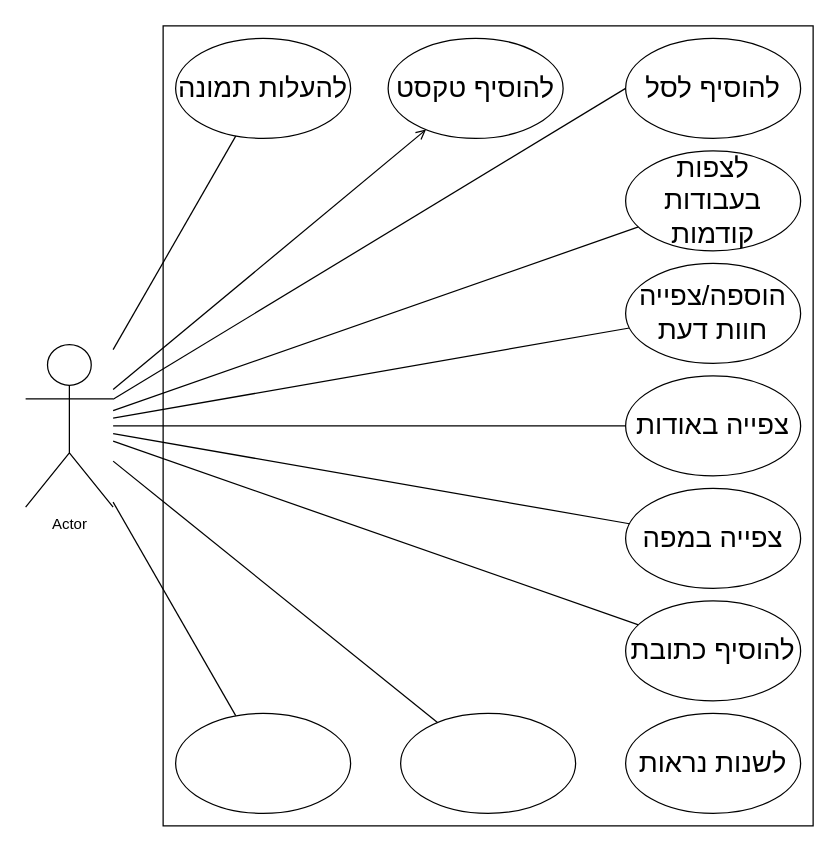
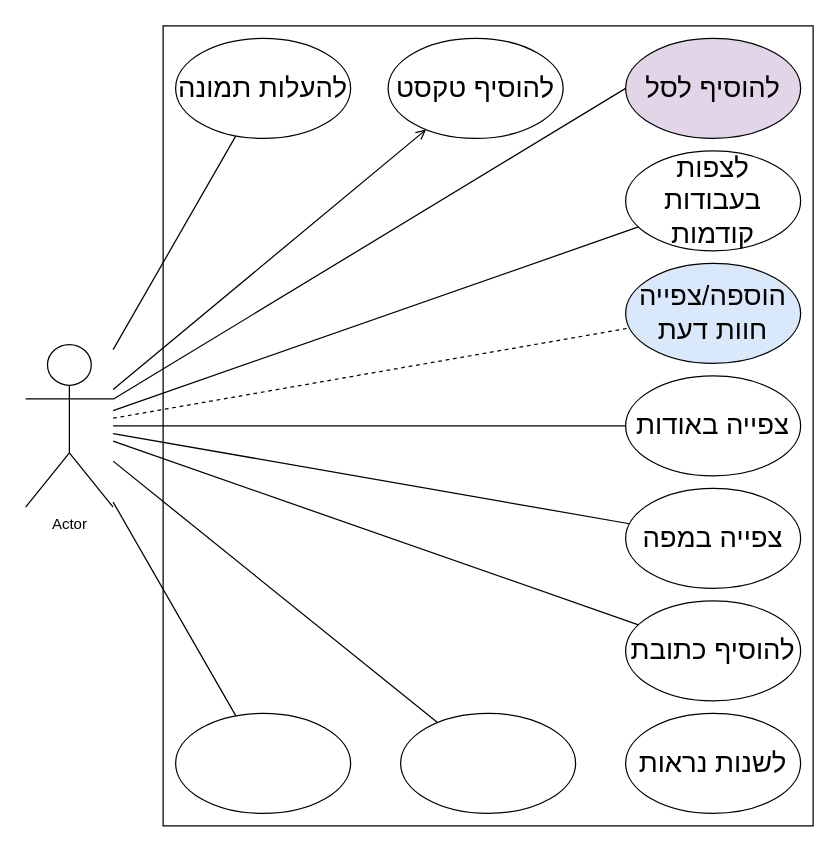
node "להוסיף לסל": fillcolor #ffffff -> #e1d5e7
node "הוספה/צפייה חוות דעת": fillcolor #ffffff -> #dae8fc
edge "הוספה/צפייה חוות דעת" -- "Actor": style solid -> dashed
